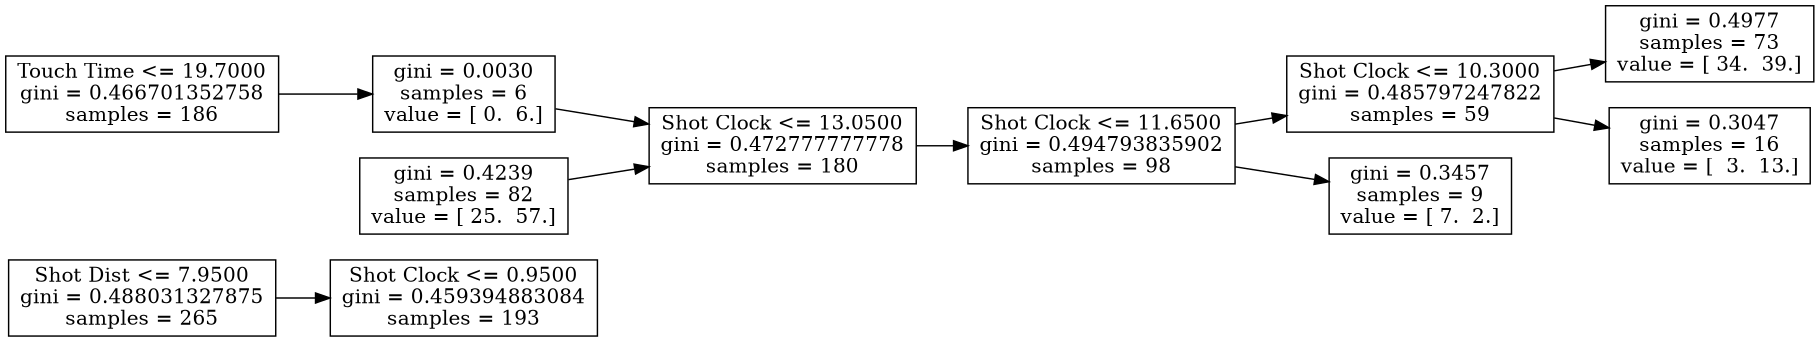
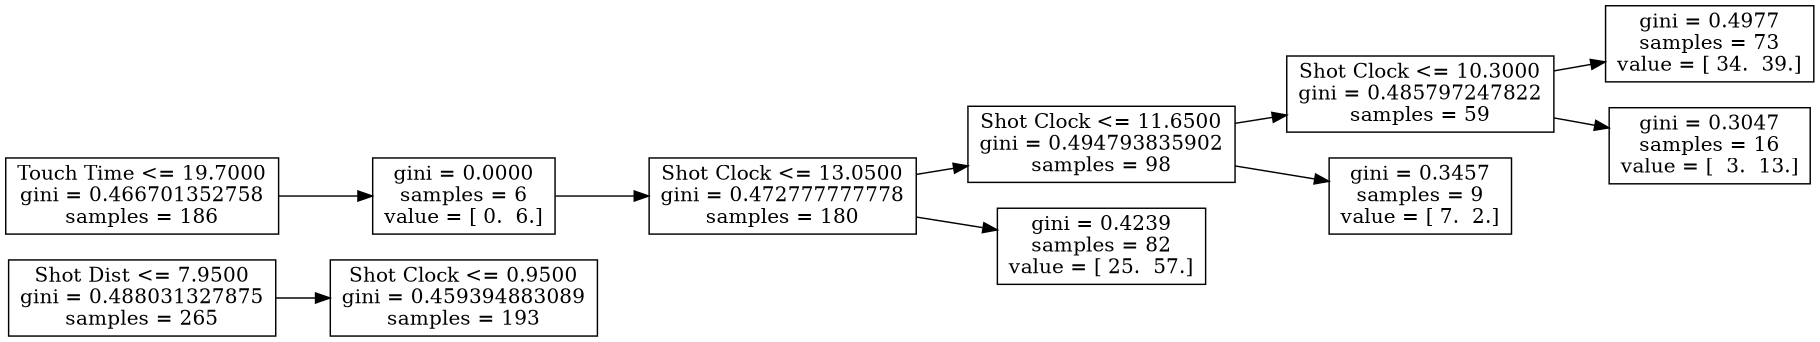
node "gini = 0.0030 samples = 6 value = [ 0.  6.]": label "gini = 0.0030 samples = 6 value = [ 0.  6.]" -> "gini = 0.0000 samples = 6 value = [ 0.  6.]"
edge "gini = 0.4239 samples = 82 value = [ 25.  57.]" -> "Shot Clock <= 13.0500 gini = 0.472777777778 samples = 180": reversed
node "Shot Clock <= 0.9500 gini = 0.459394883084 samples = 193": label "Shot Clock <= 0.9500 gini = 0.459394883084 samples = 193" -> "Shot Clock <= 0.9500 gini = 0.459394883089 samples = 193"
